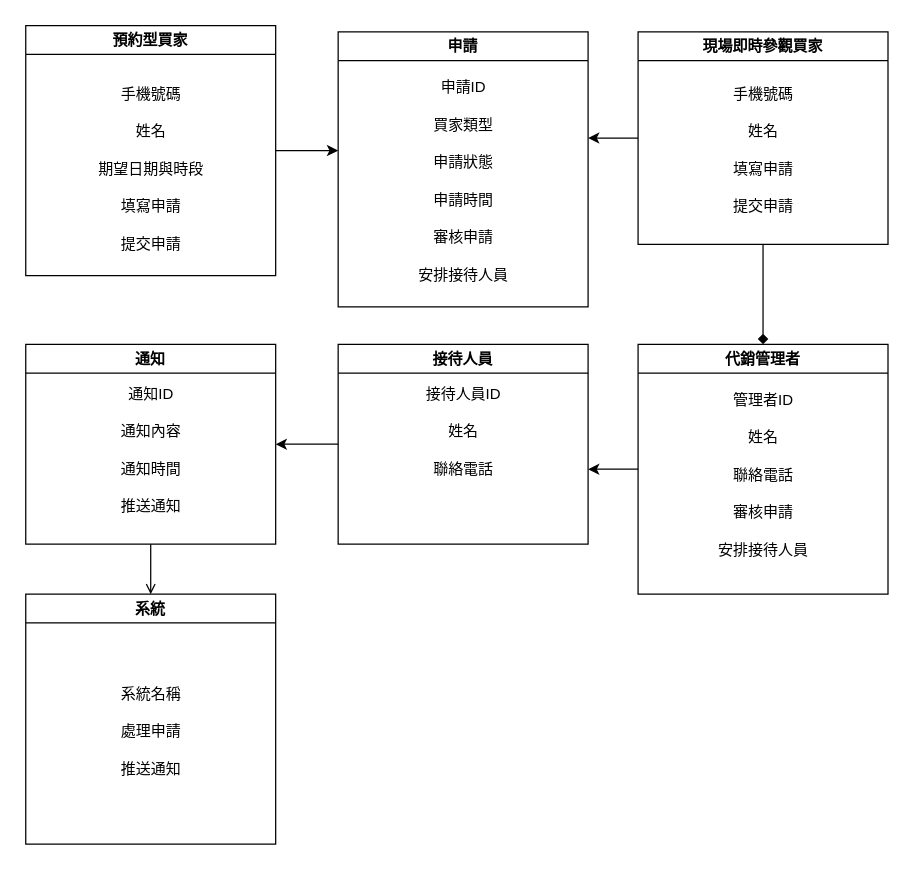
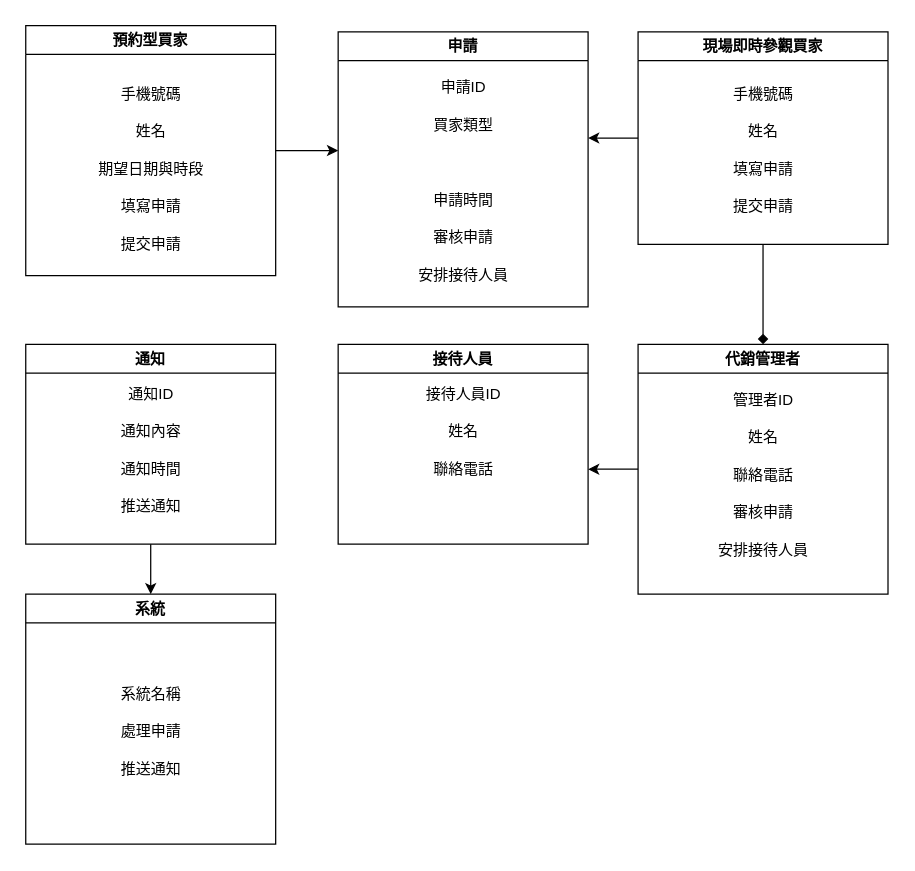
node "申請狀態": removed
edge "接待人員" -> "通知": removed
edge "通知" -> "系統": arrowhead open -> classic
